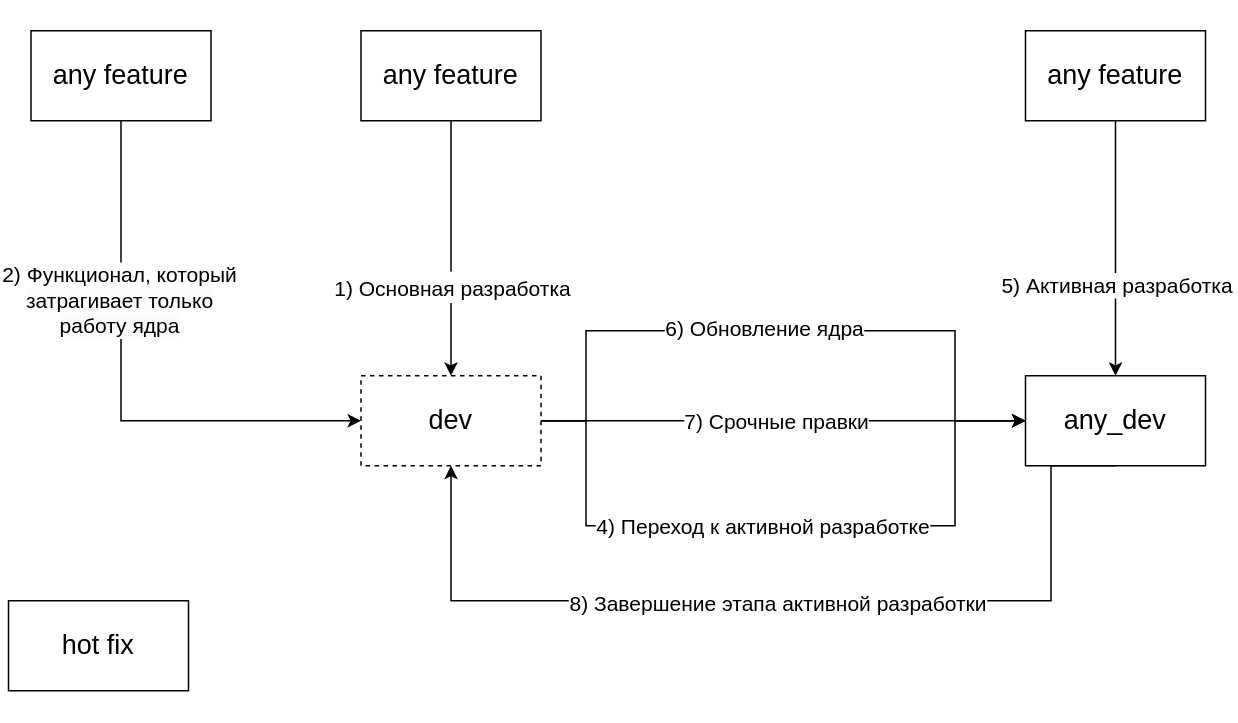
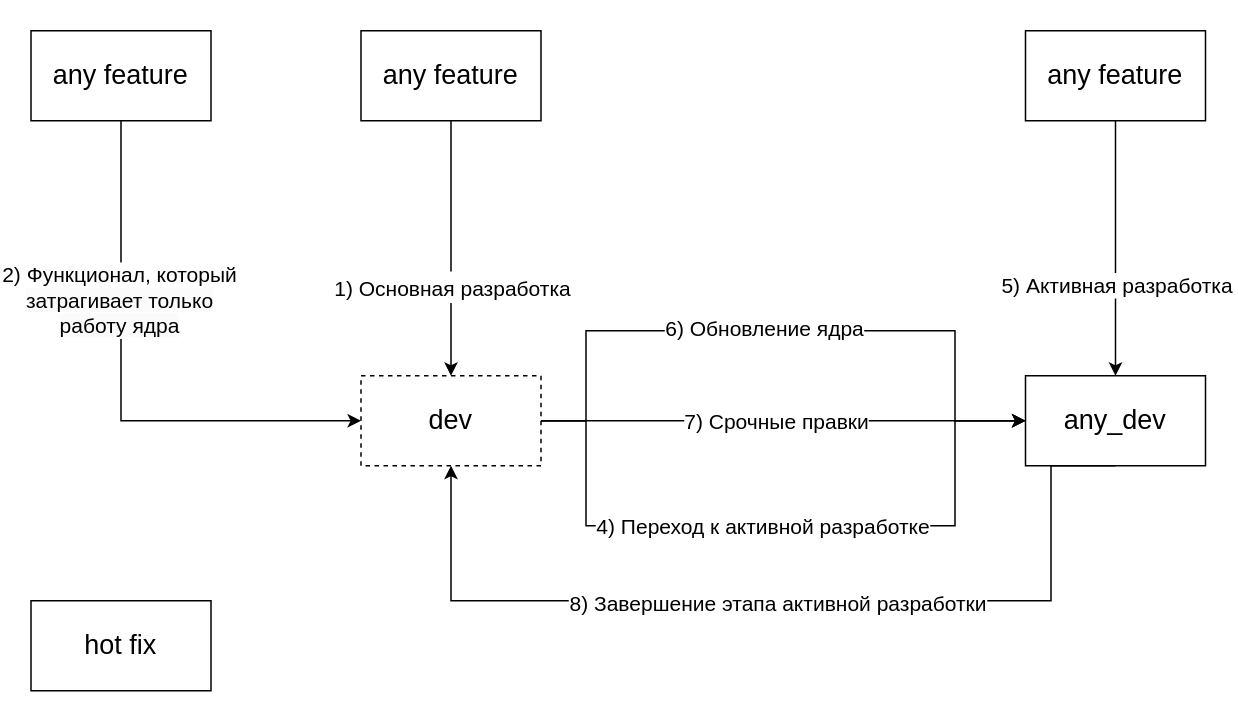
node "hot fix": moved (98, 646) -> (121, 646)
